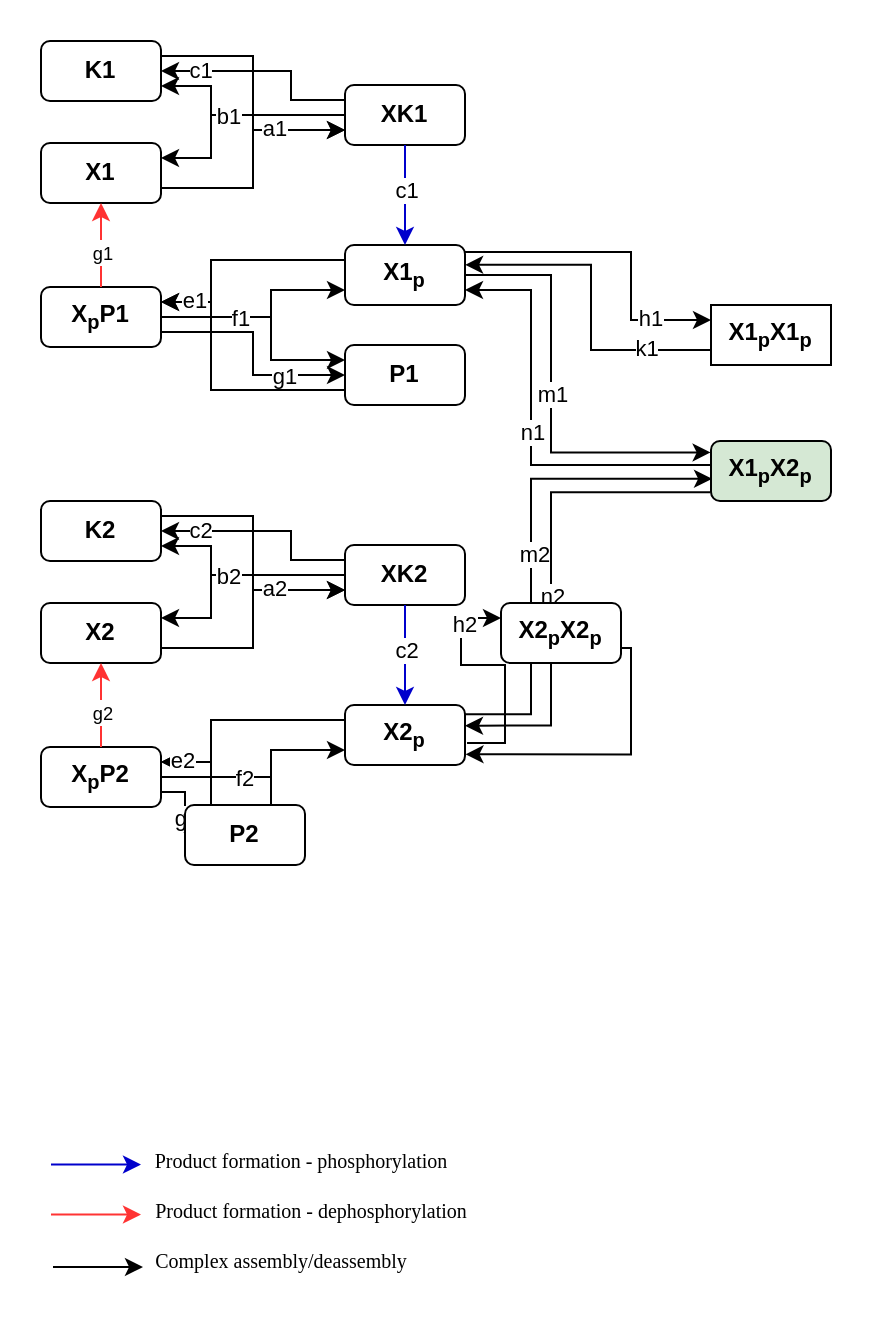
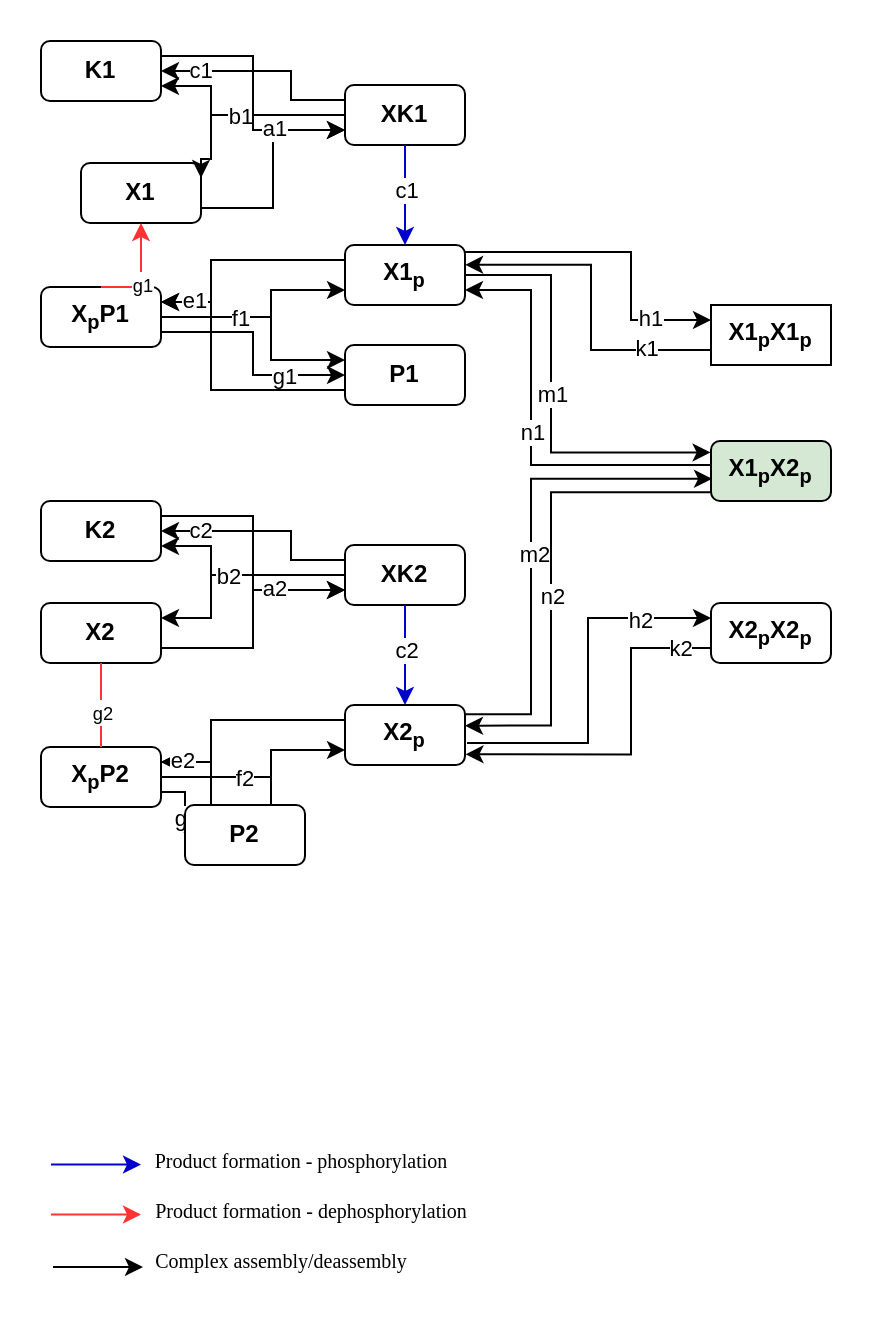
node "X1": moved (101, 173) -> (141, 193)
node "X2pX2p": moved (561, 633) -> (771, 633)
edge "XpP2" -> "X2": arrowhead classic -> none
